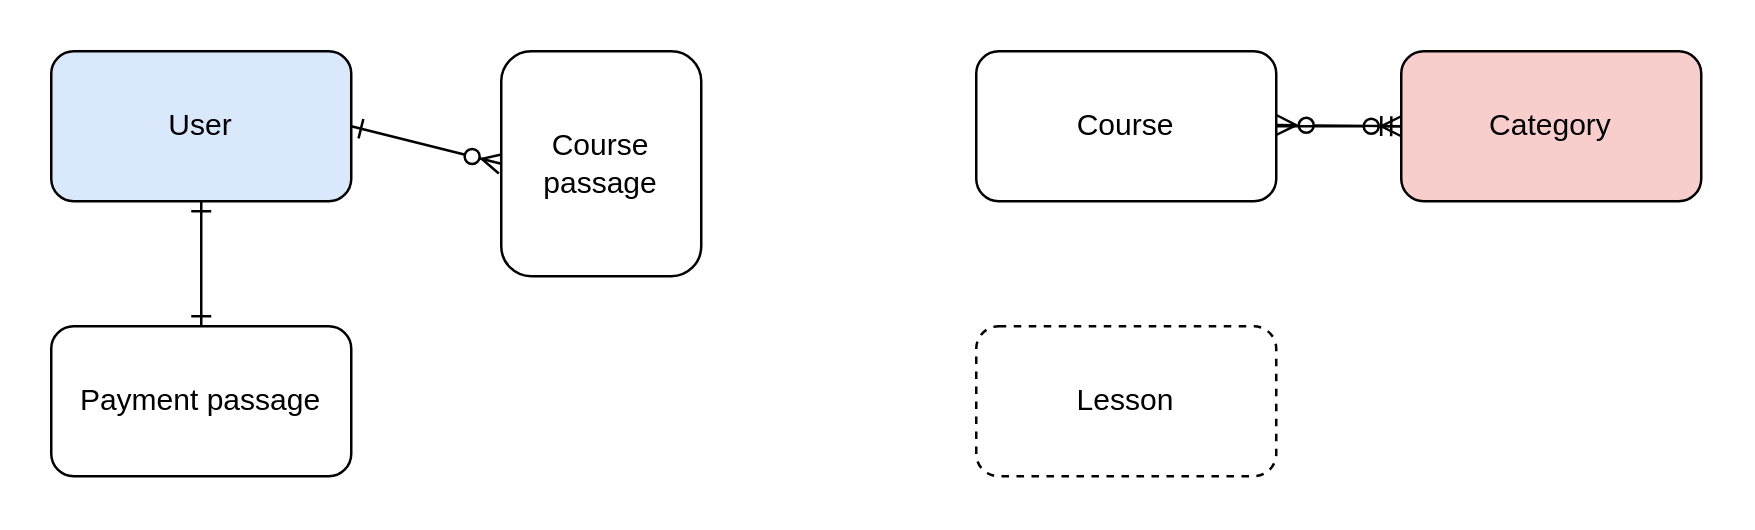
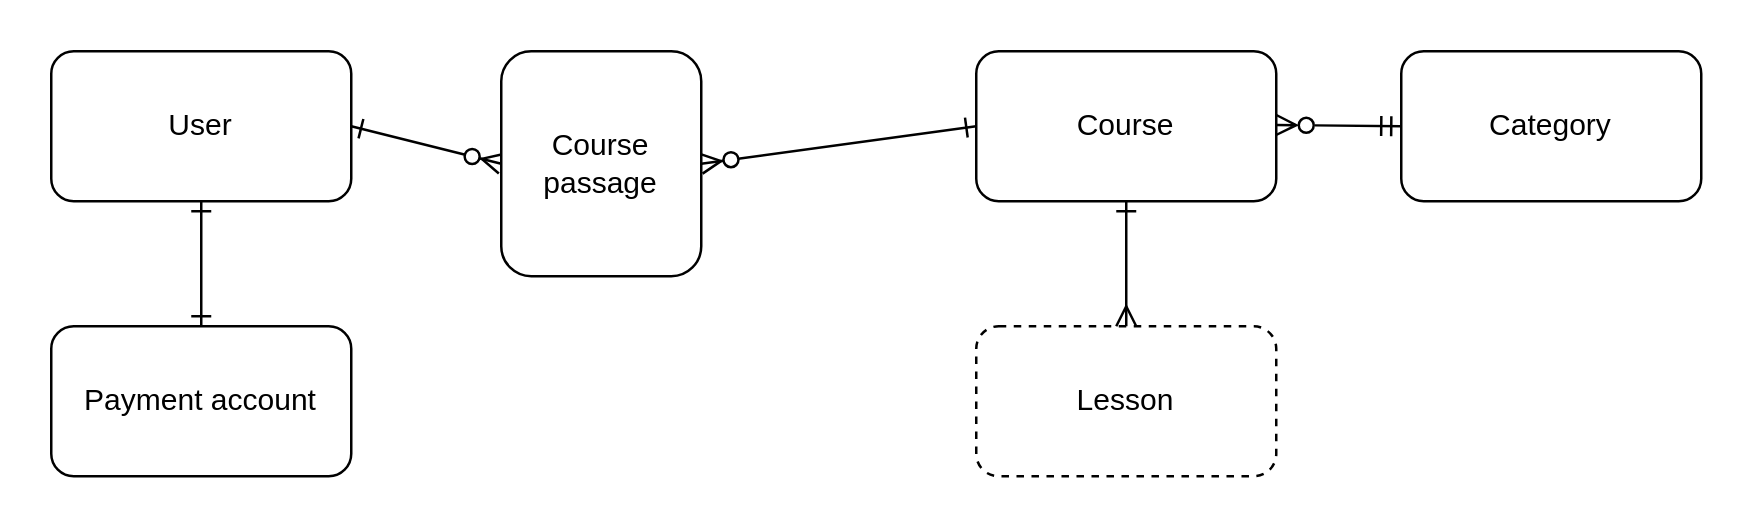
node "User": fillcolor #dae8fc -> #ffffff
edge "Course" -- "Category": now "Course" -- "Course passage"
node "Category": fillcolor #f8cecc -> #ffffff
edge "Course" -- "Lesson": added
node "Payment passage": label "Payment passage" -> "Payment account"
